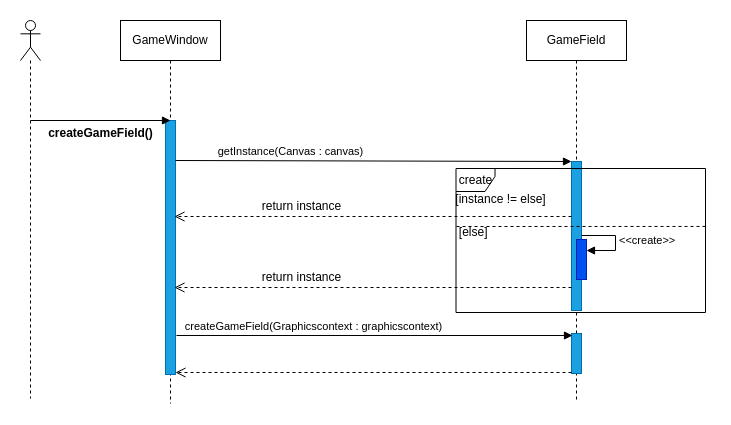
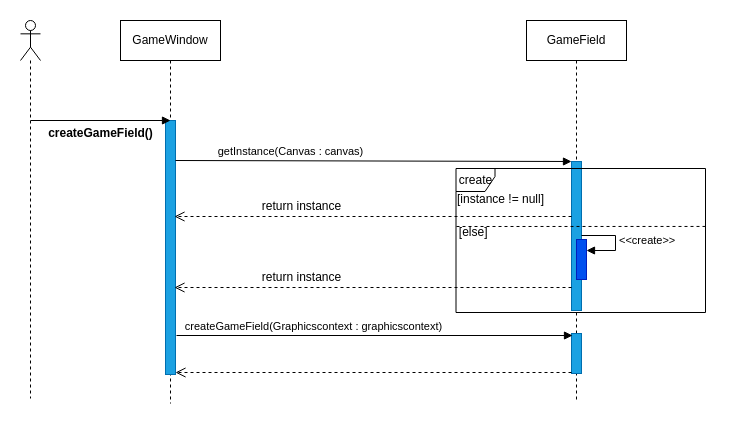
node "[instance != else]": label "[instance != else]" -> "[instance != null]"
